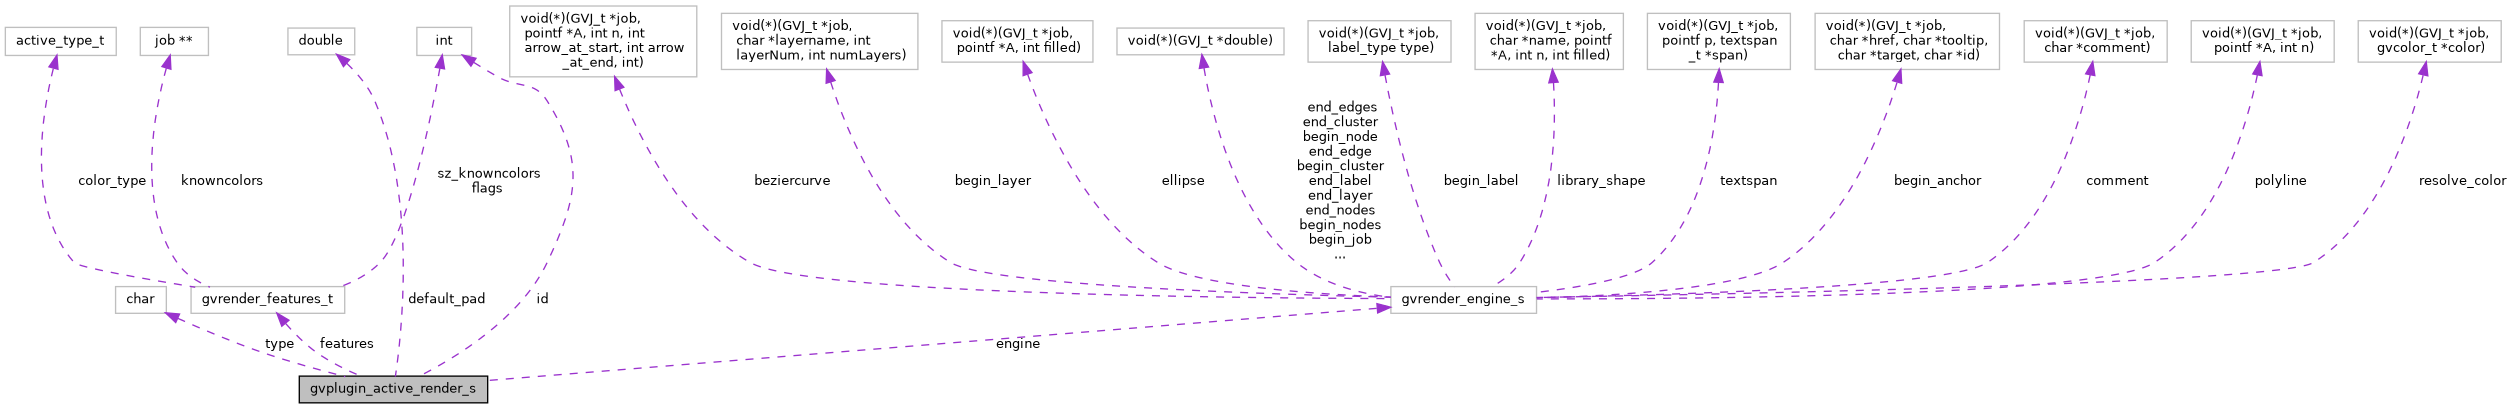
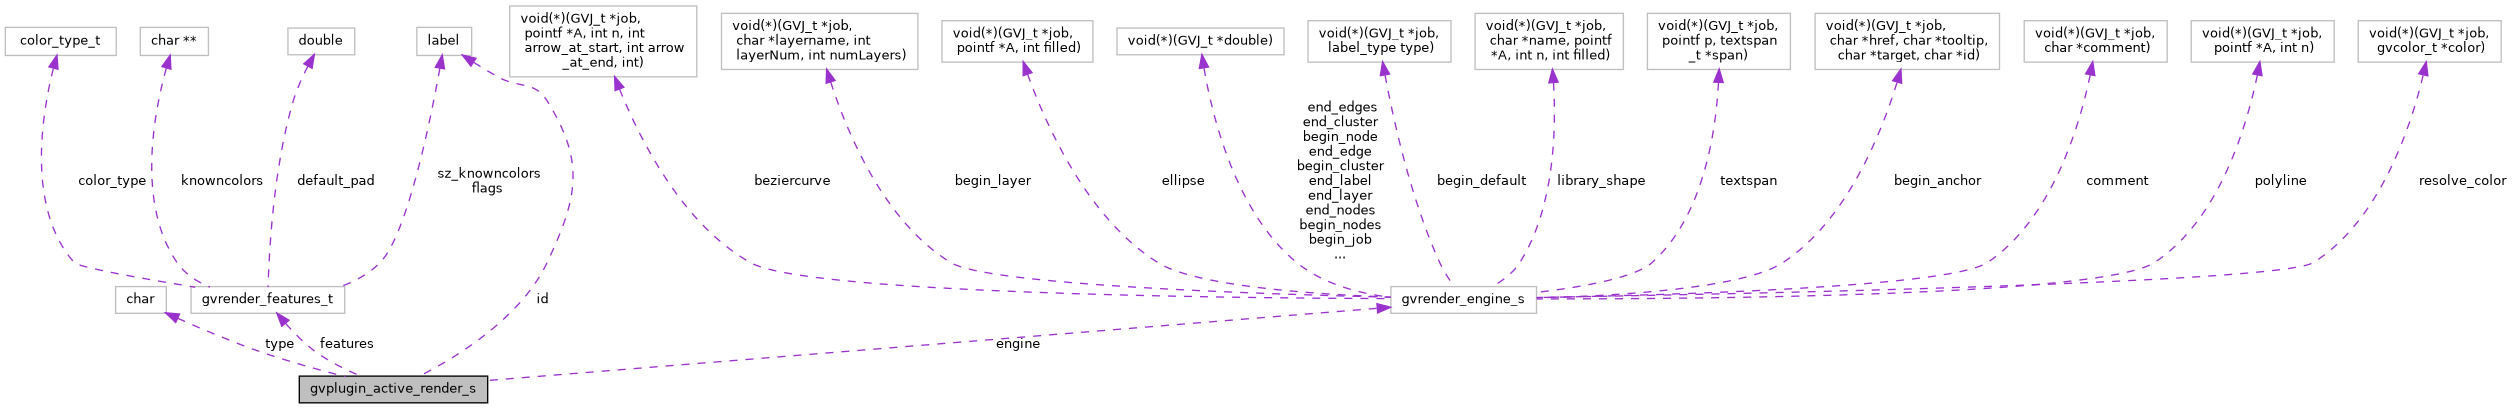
node "active_type_t": label "active_type_t" -> "color_type_t"
node "job **": label "job **" -> "char **"
node "int": label "int" -> "label"
edge "gvrender_engine_s" -> "void(*)(GVJ_t *job, label_type type)": label " begin_label" -> " begin_default"
edge "gvplugin_active_render_s" -> "double": now "gvrender_features_t" -> "double"
